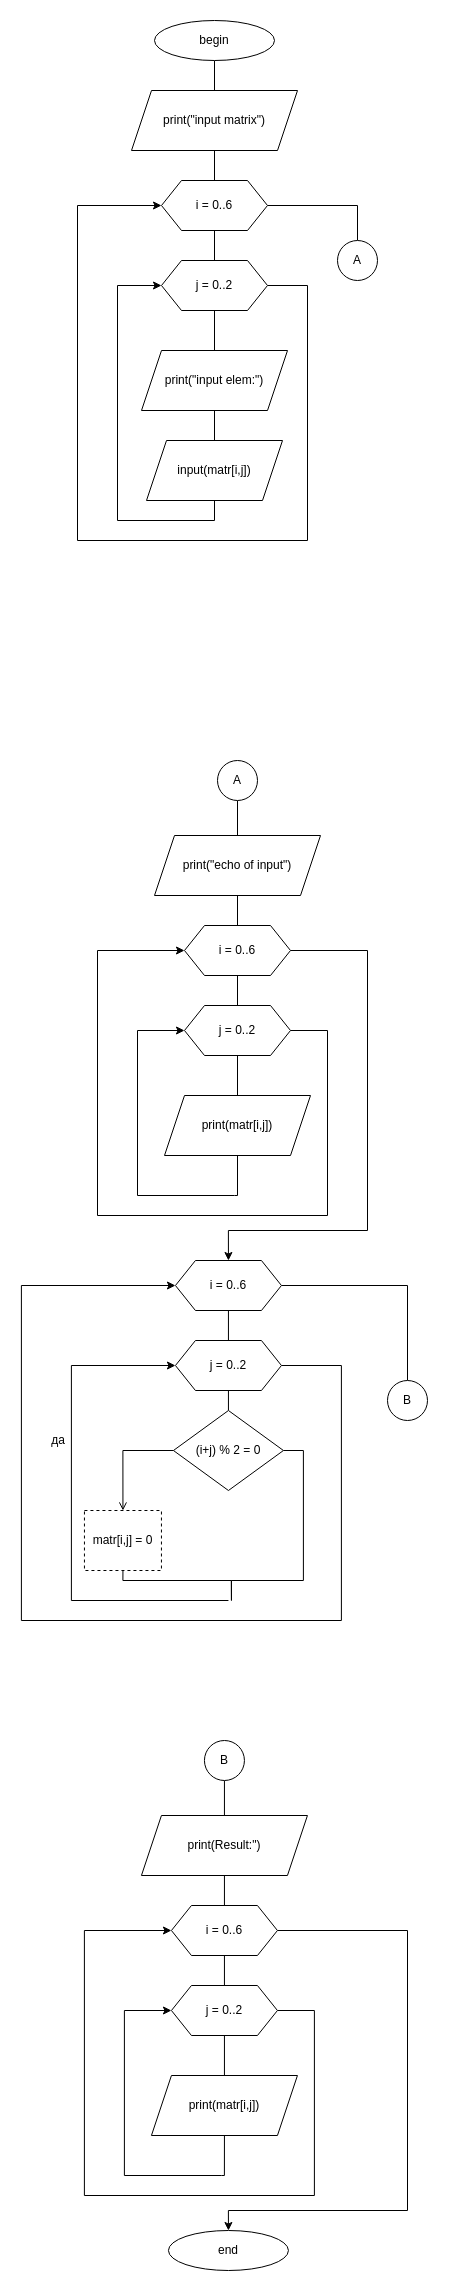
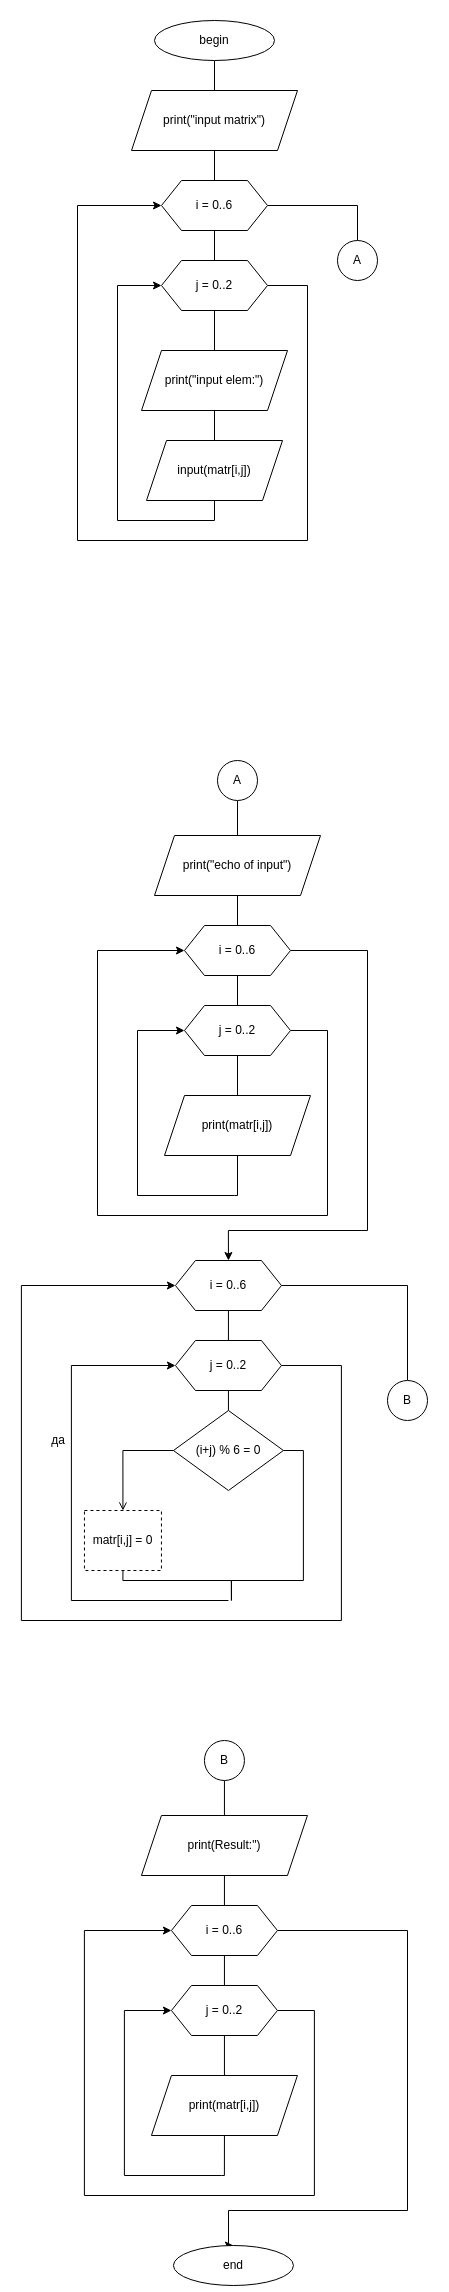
node "(i+j) % 2 = 0": label "(i+j) % 2 = 0" -> "(i+j) % 6 = 0"
node "end": moved (228, 2251) -> (233, 2266)
